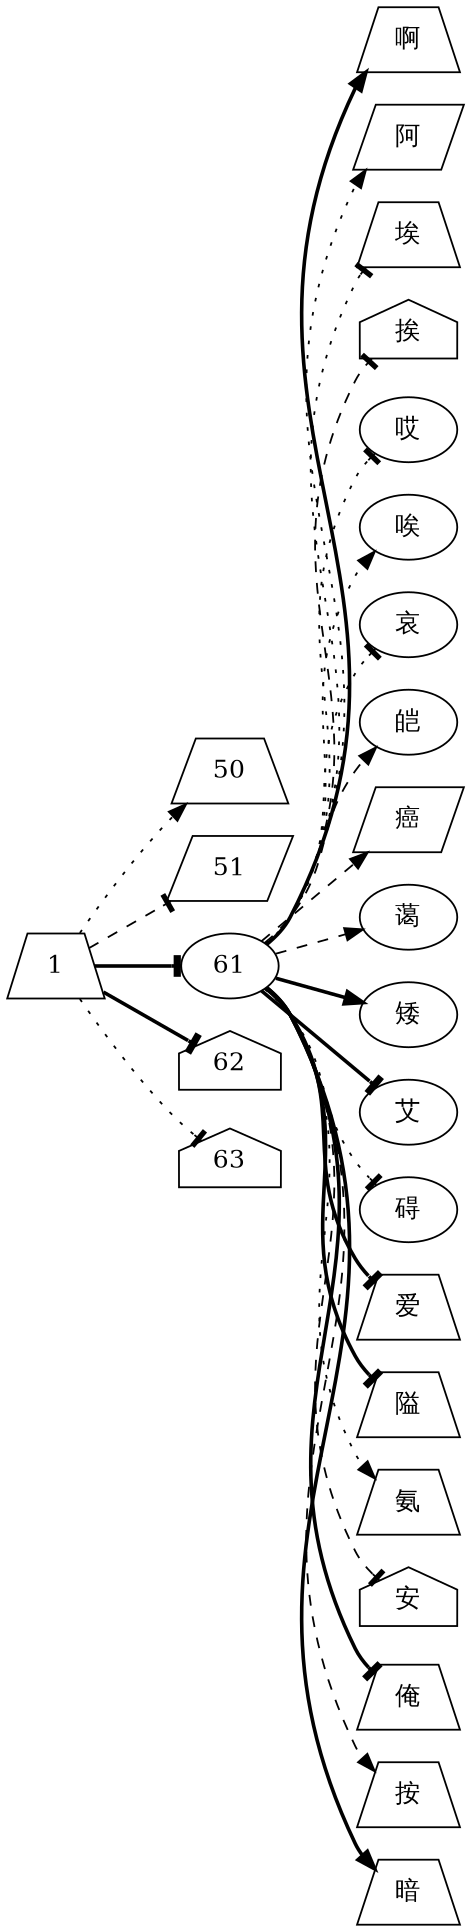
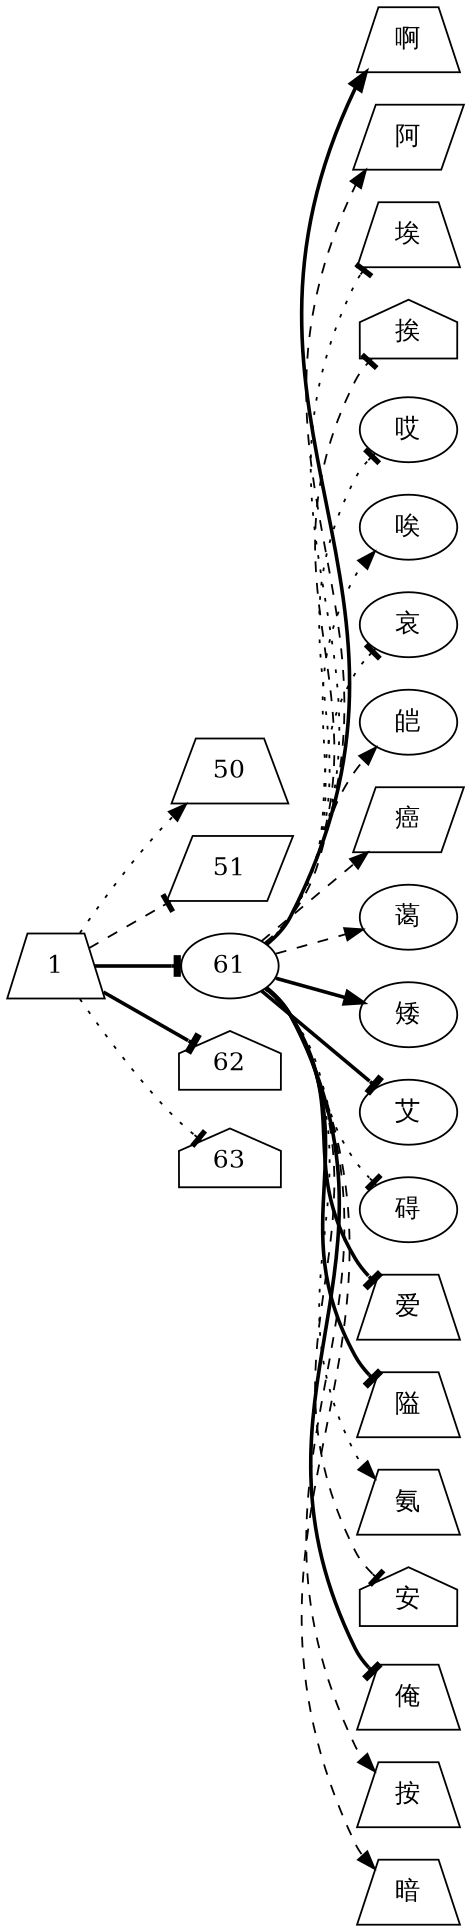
edge "61" -> "阿": style dotted -> dashed
edge "61" -> "暗": style bold -> dashed
